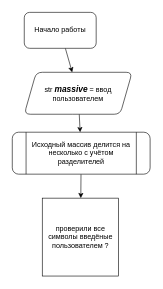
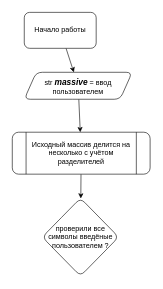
node "str massive = ввод пользователем": size 108x42 -> 108x27
node "проверили все символы введёные пользователем ?": shape rectangle -> diamond
